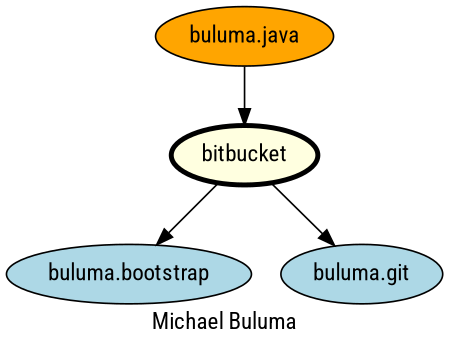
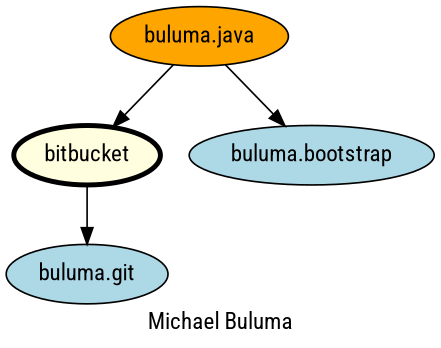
edge "bitbucket" -> "buluma.bootstrap": now "buluma.java" -> "buluma.bootstrap"
